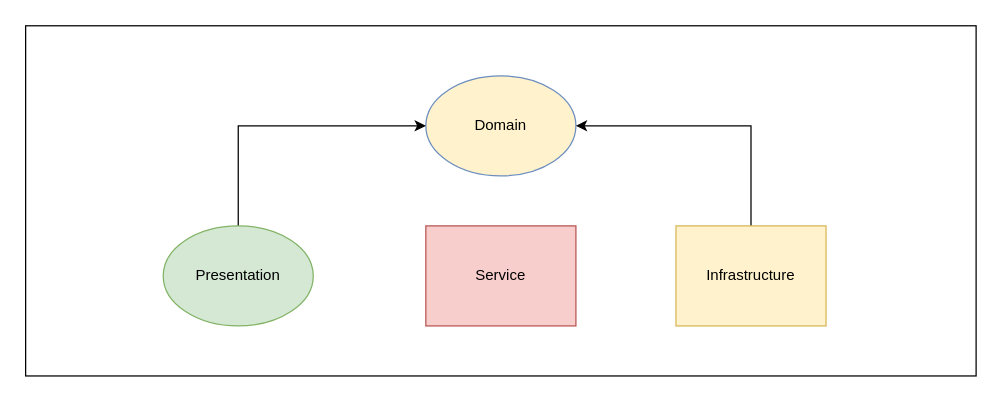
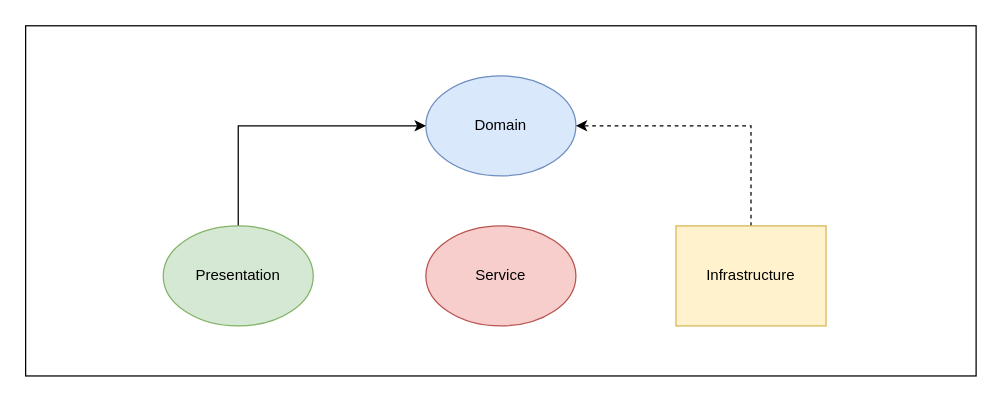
node "Domain": fillcolor #fff2cc -> #dae8fc
edge "Infrastructure" -> "Domain": style solid -> dashed
node "Service": shape rectangle -> ellipse
